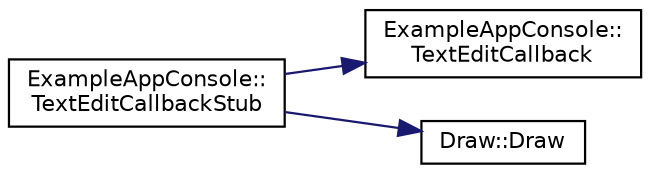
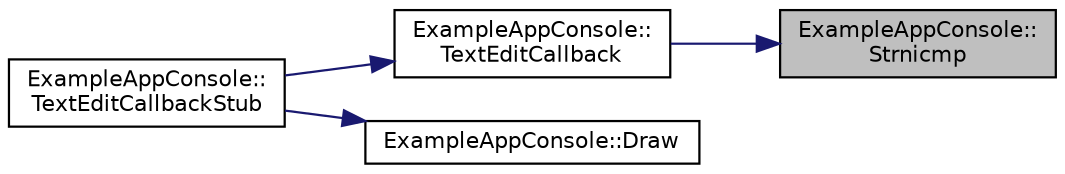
node "ExampleAppConsole:: Strnicmp": added
node "Draw::Draw": label "Draw::Draw" -> "ExampleAppConsole::Draw"
